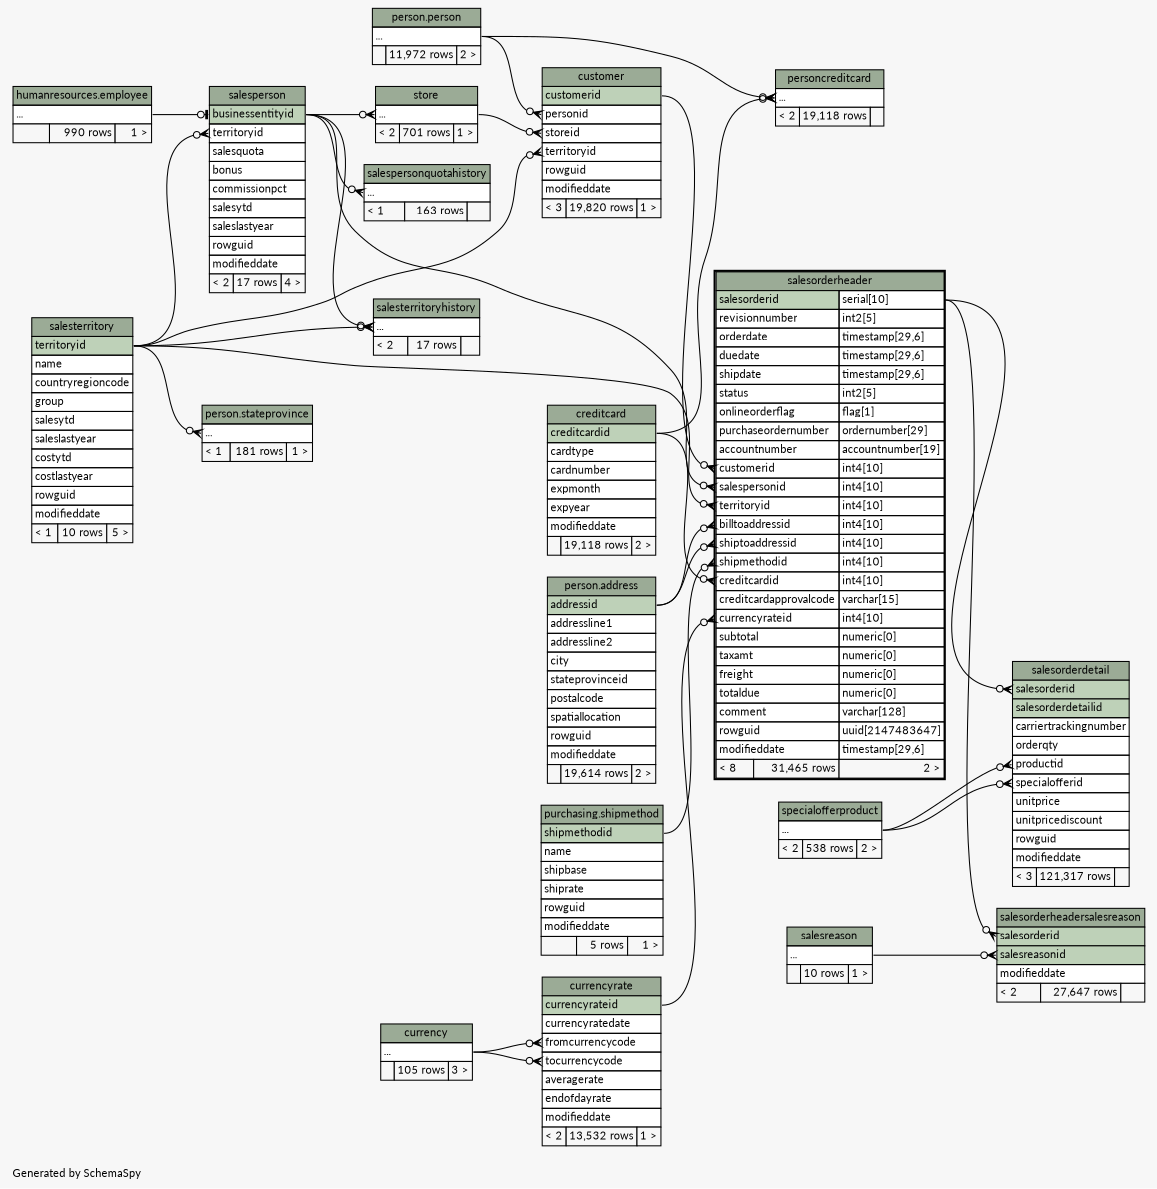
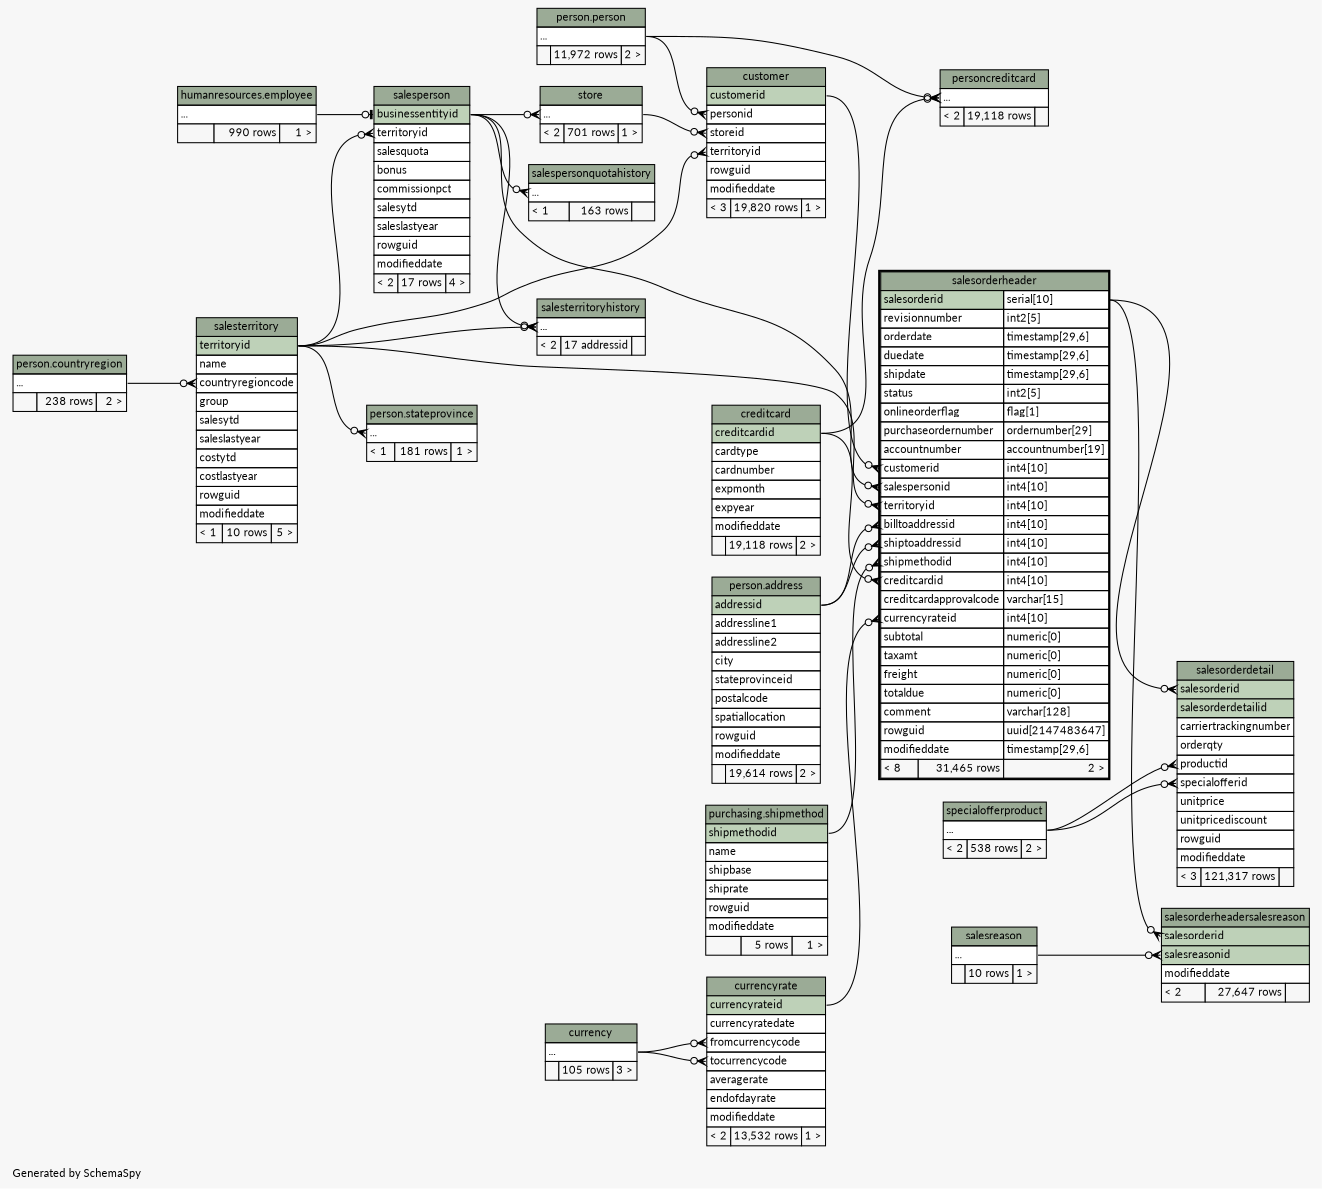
node "salesterritoryhistory": text "17 rows" -> "17 addressid"
node "person.countryregion": added
